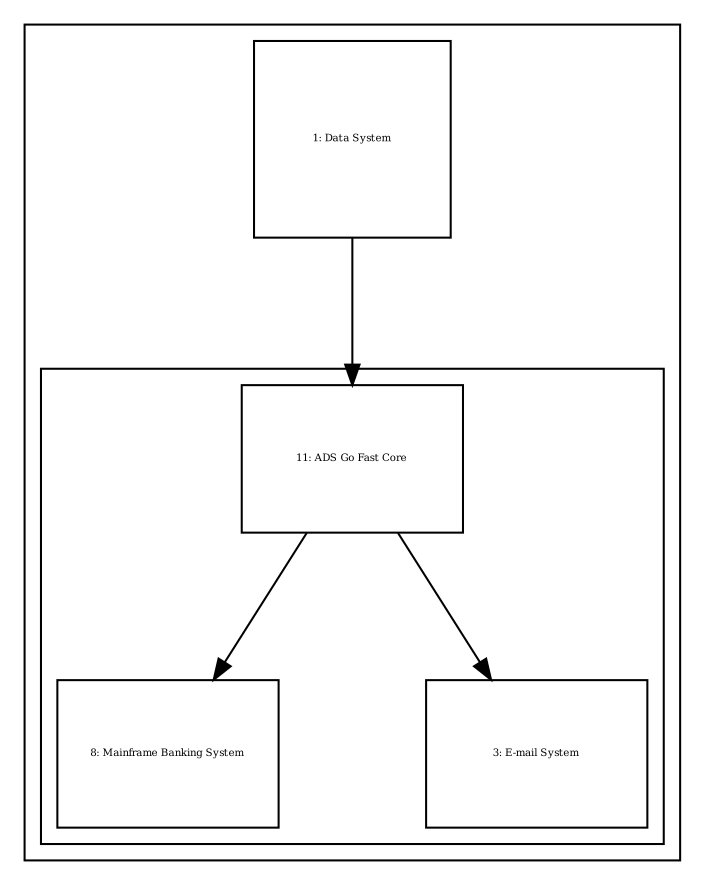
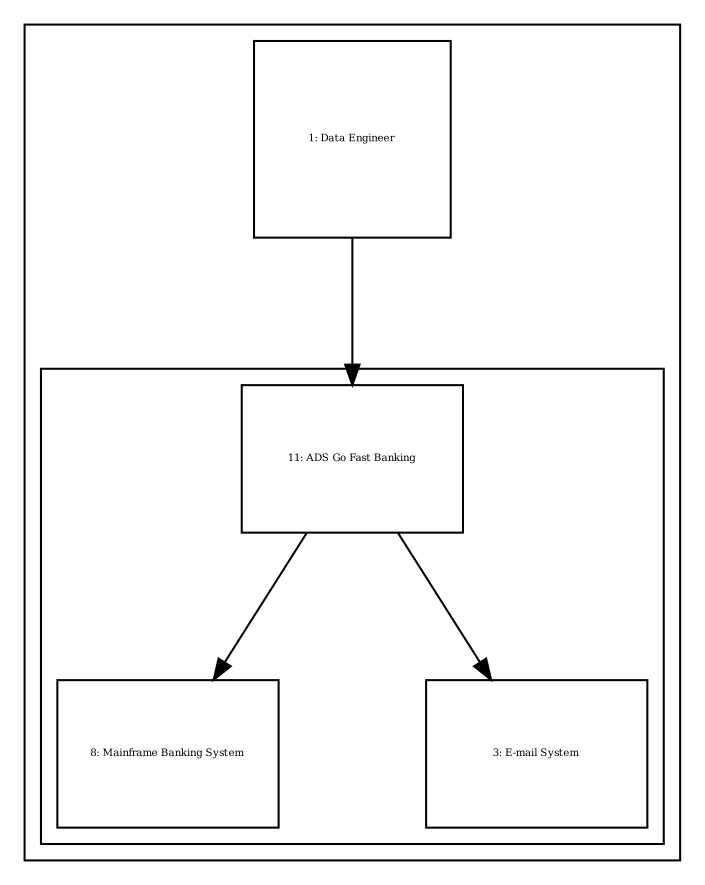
node "1: Data System": label "1: Data System" -> "1: Data Engineer"
node "11: ADS Go Fast Core": label "11: ADS Go Fast Core" -> "11: ADS Go Fast Banking"
